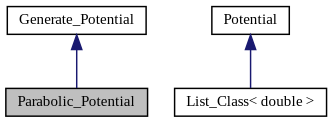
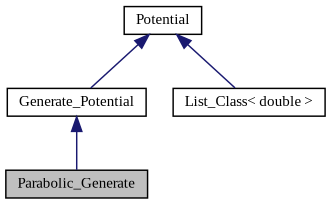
edge "Generate_Potential" -> "Potential": added
node "Parabolic_Potential": label "Parabolic_Potential" -> "Parabolic_Generate"
